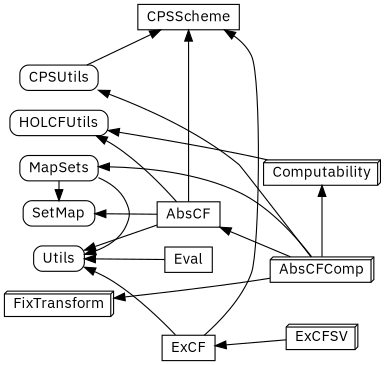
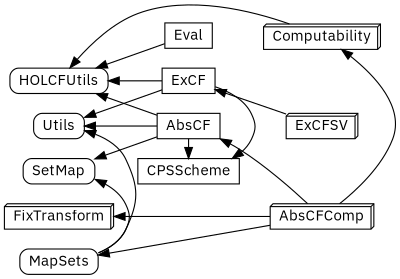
node "CPSUtils": removed
edge "ExCF" -> "HOLCFUtils": added
edge "Eval" -> "Utils": now "Eval" -> "HOLCFUtils"
